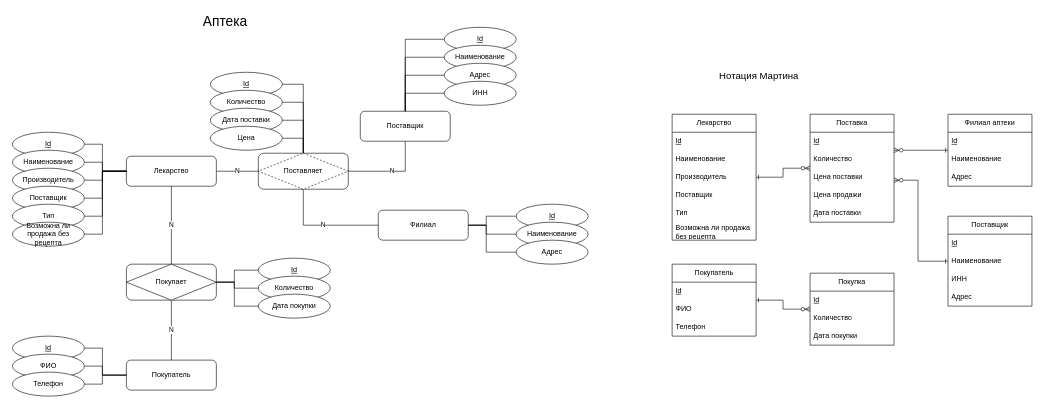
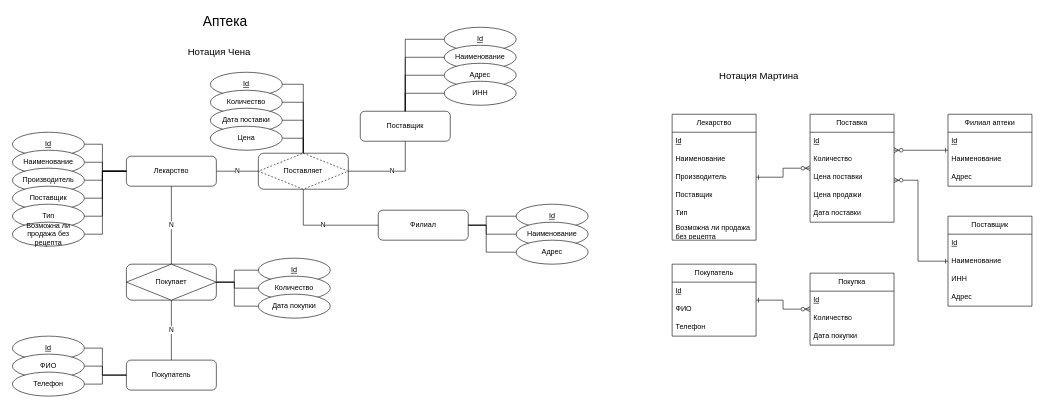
node "Нотация Чена": added
